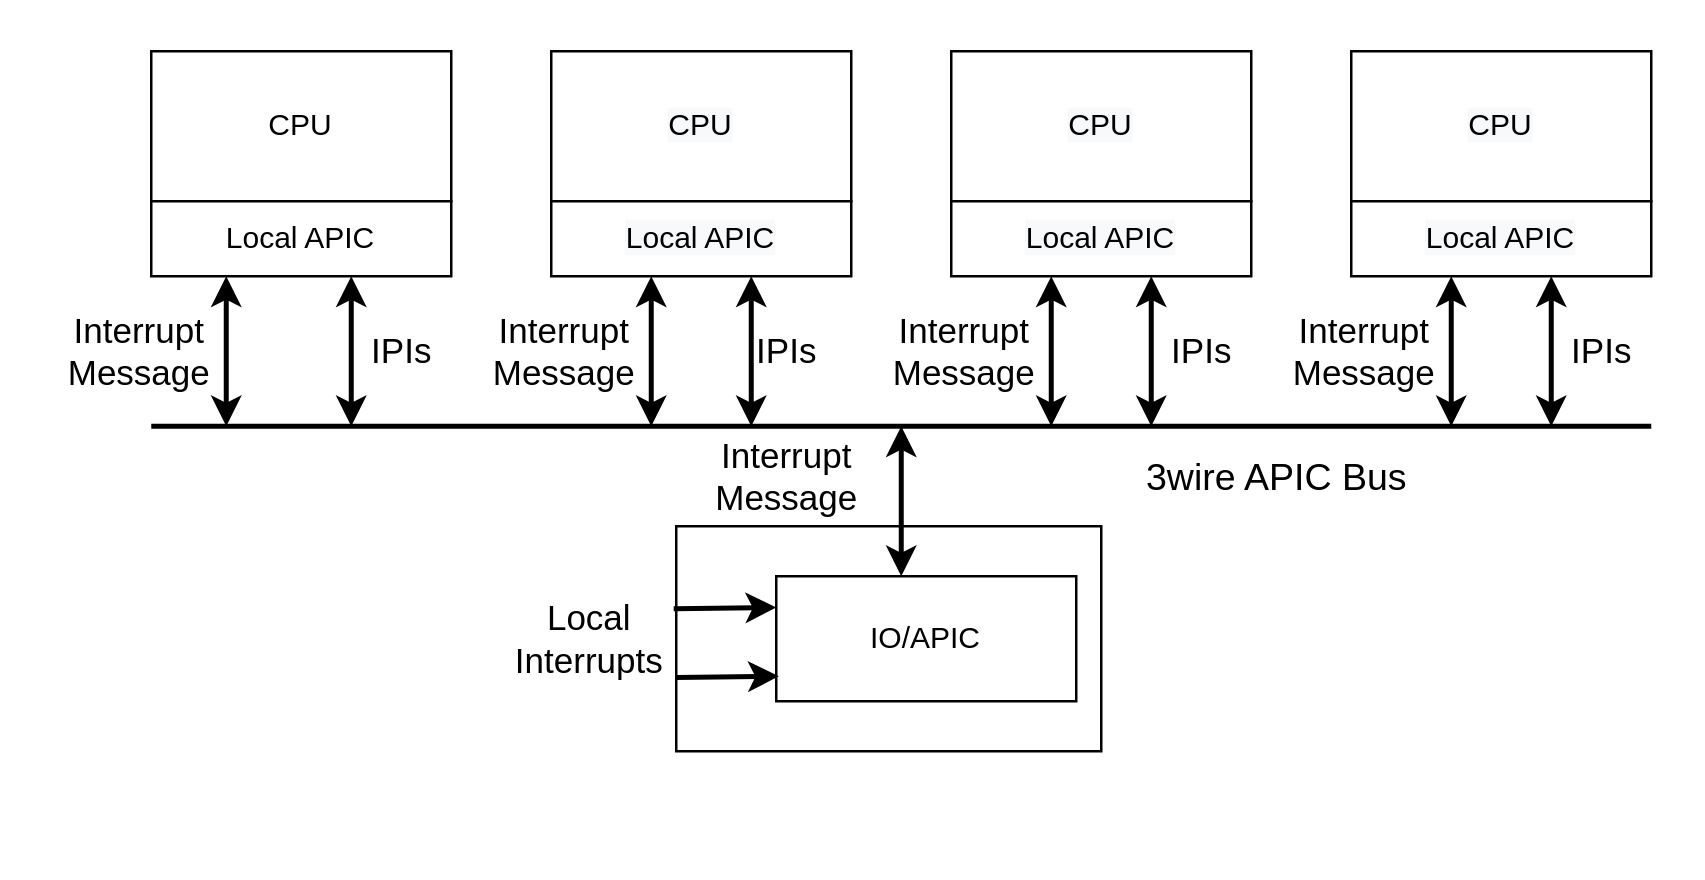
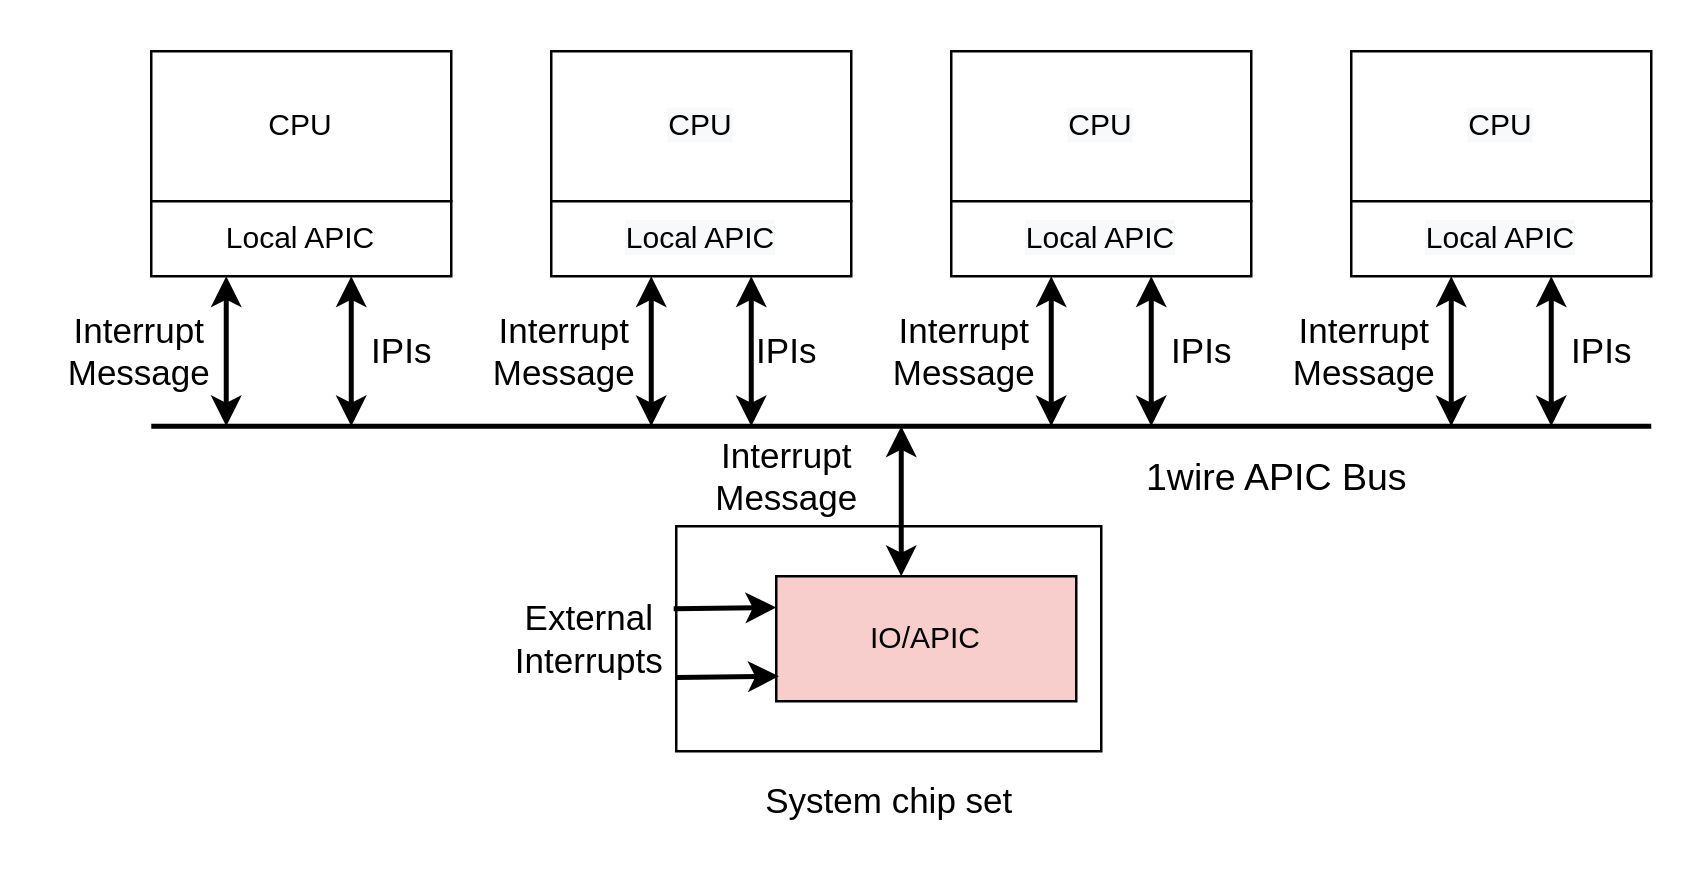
node "3wire APIC Bus": label "3wire APIC Bus" -> "1wire APIC Bus"
node "Local Interrupts": label "Local Interrupts" -> "External Interrupts"
node "IO/APIC": fillcolor #ffffff -> #f8cecc
node "System chip set": added
